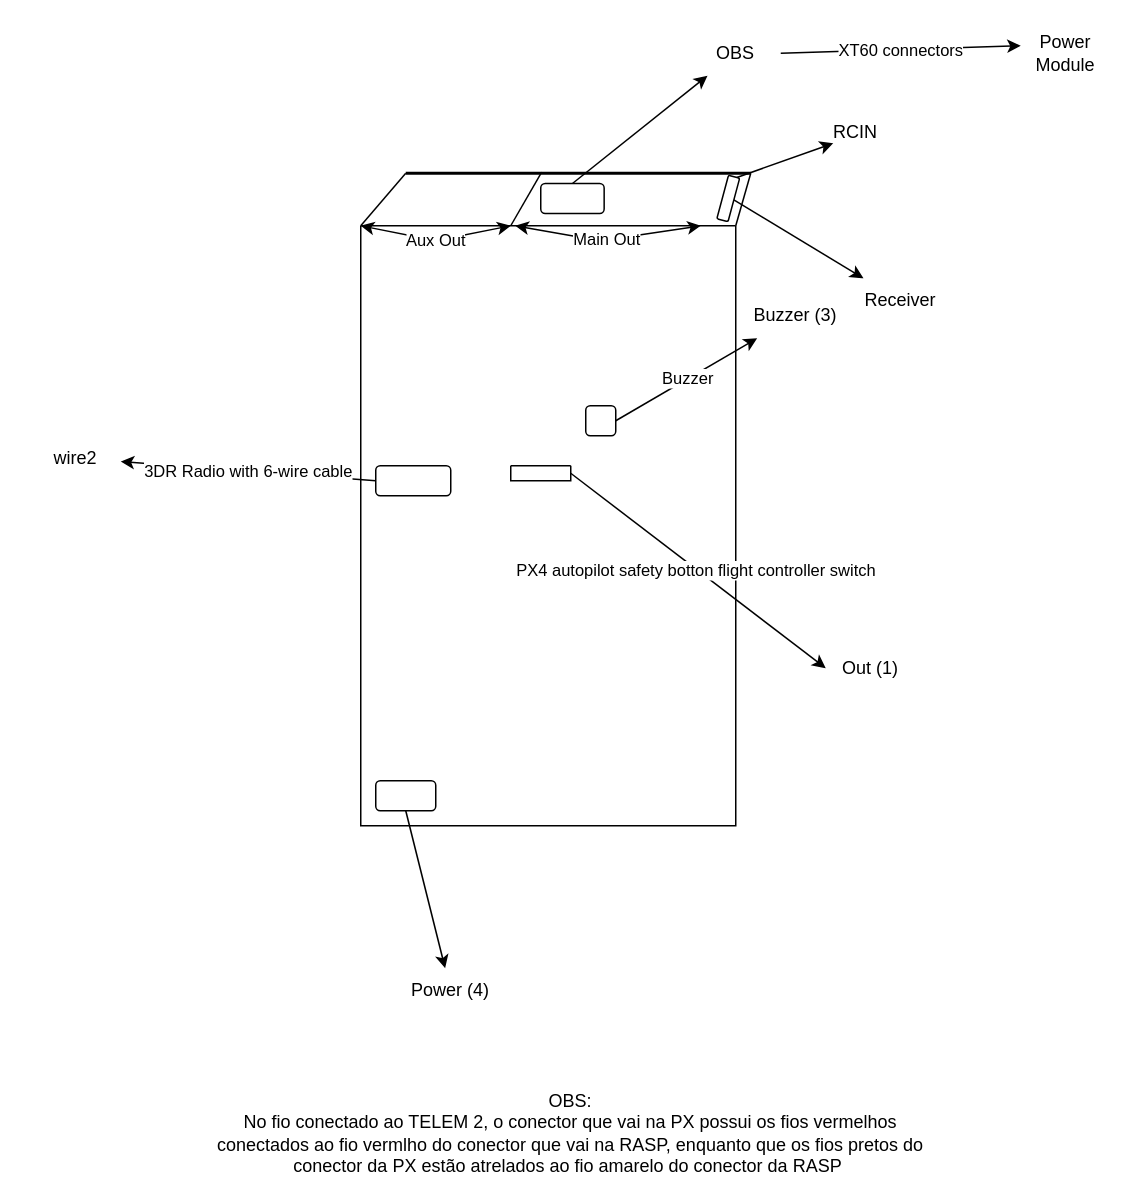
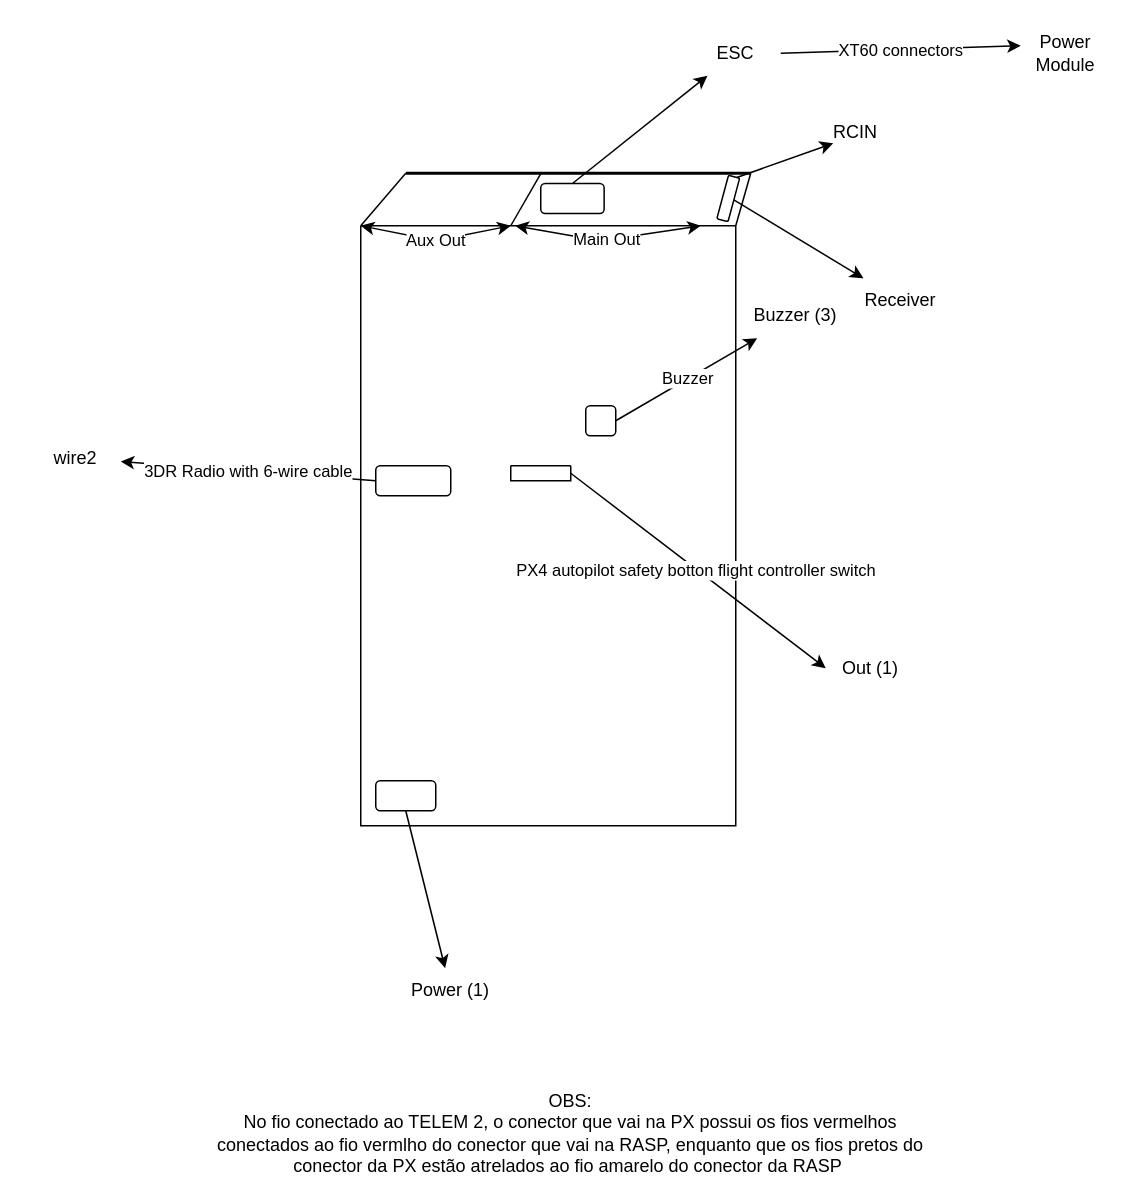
node "OBS": label "OBS" -> "ESC"
node "Power (4)": label "Power (4)" -> "Power (1)"
